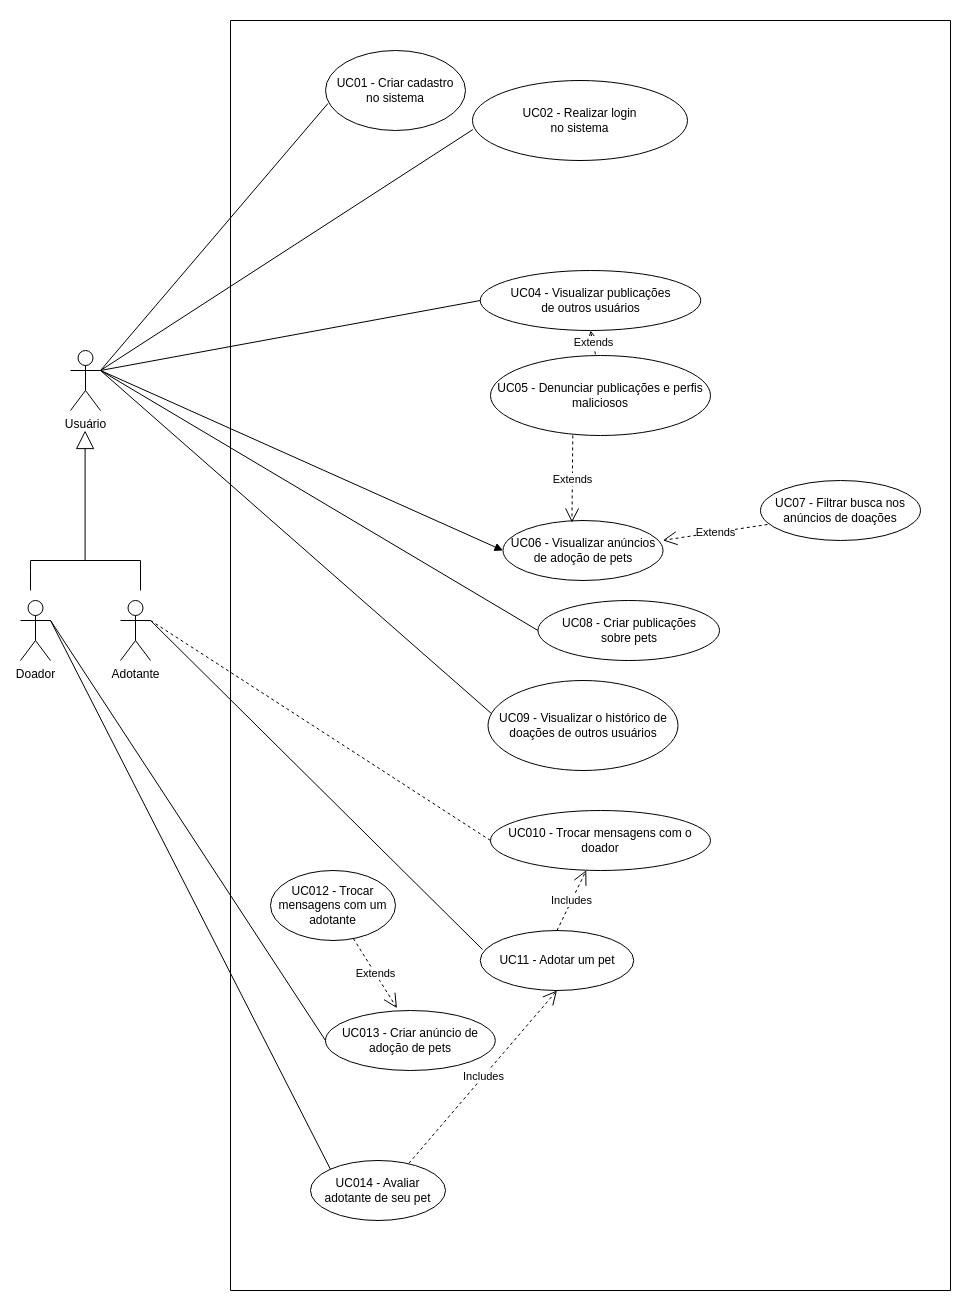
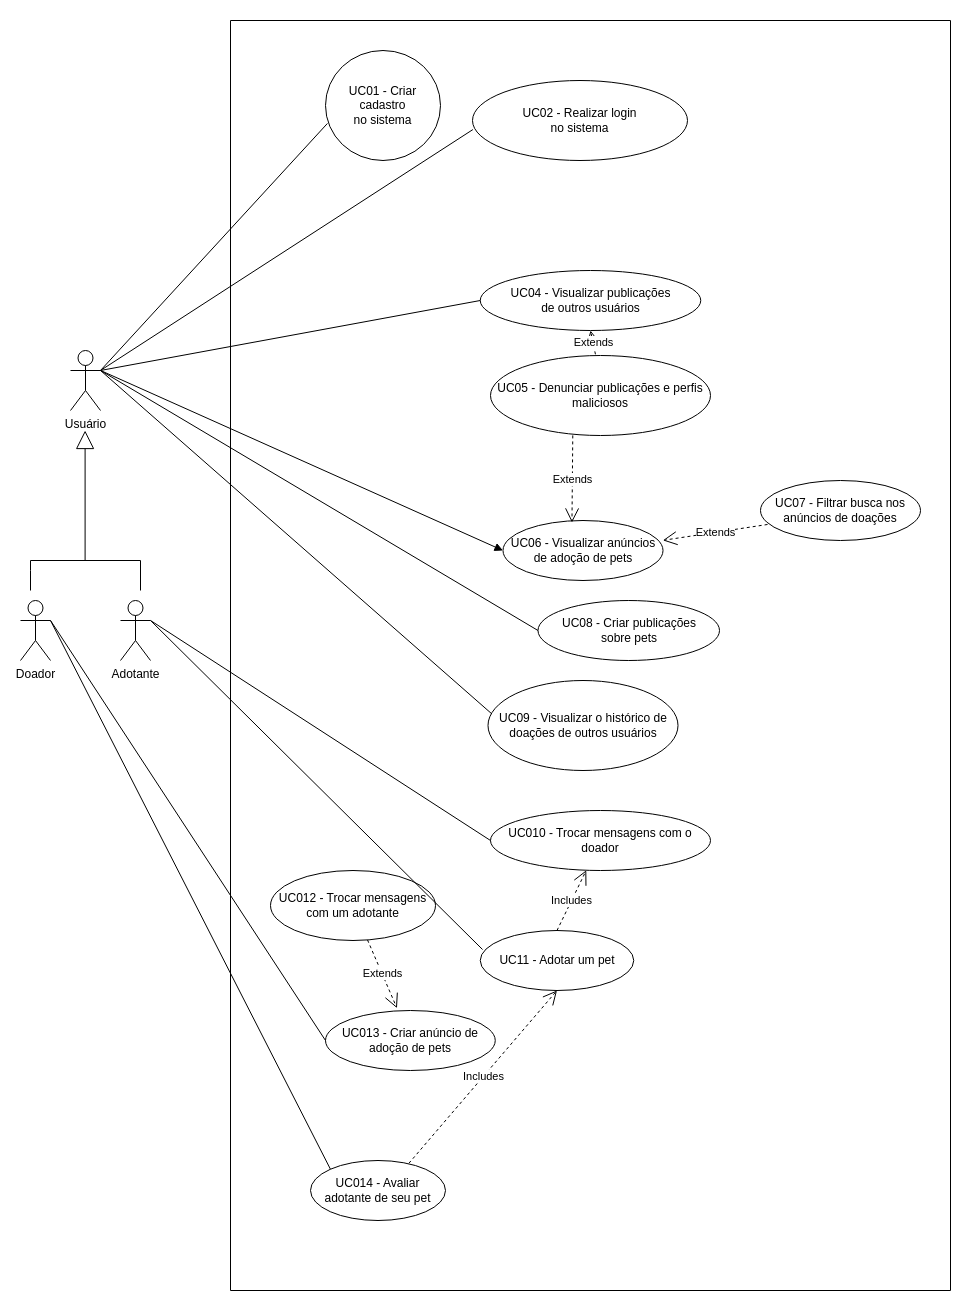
node "UC01 - Criar cadastro no sistema": size 140x80 -> 115x110
edge "Adotante" -- "UC010 - Trocar mensagens com o doador": style dashed -> solid
node "UC012 - Trocar mensagens com um adotante": size 125x70 -> 165x70
